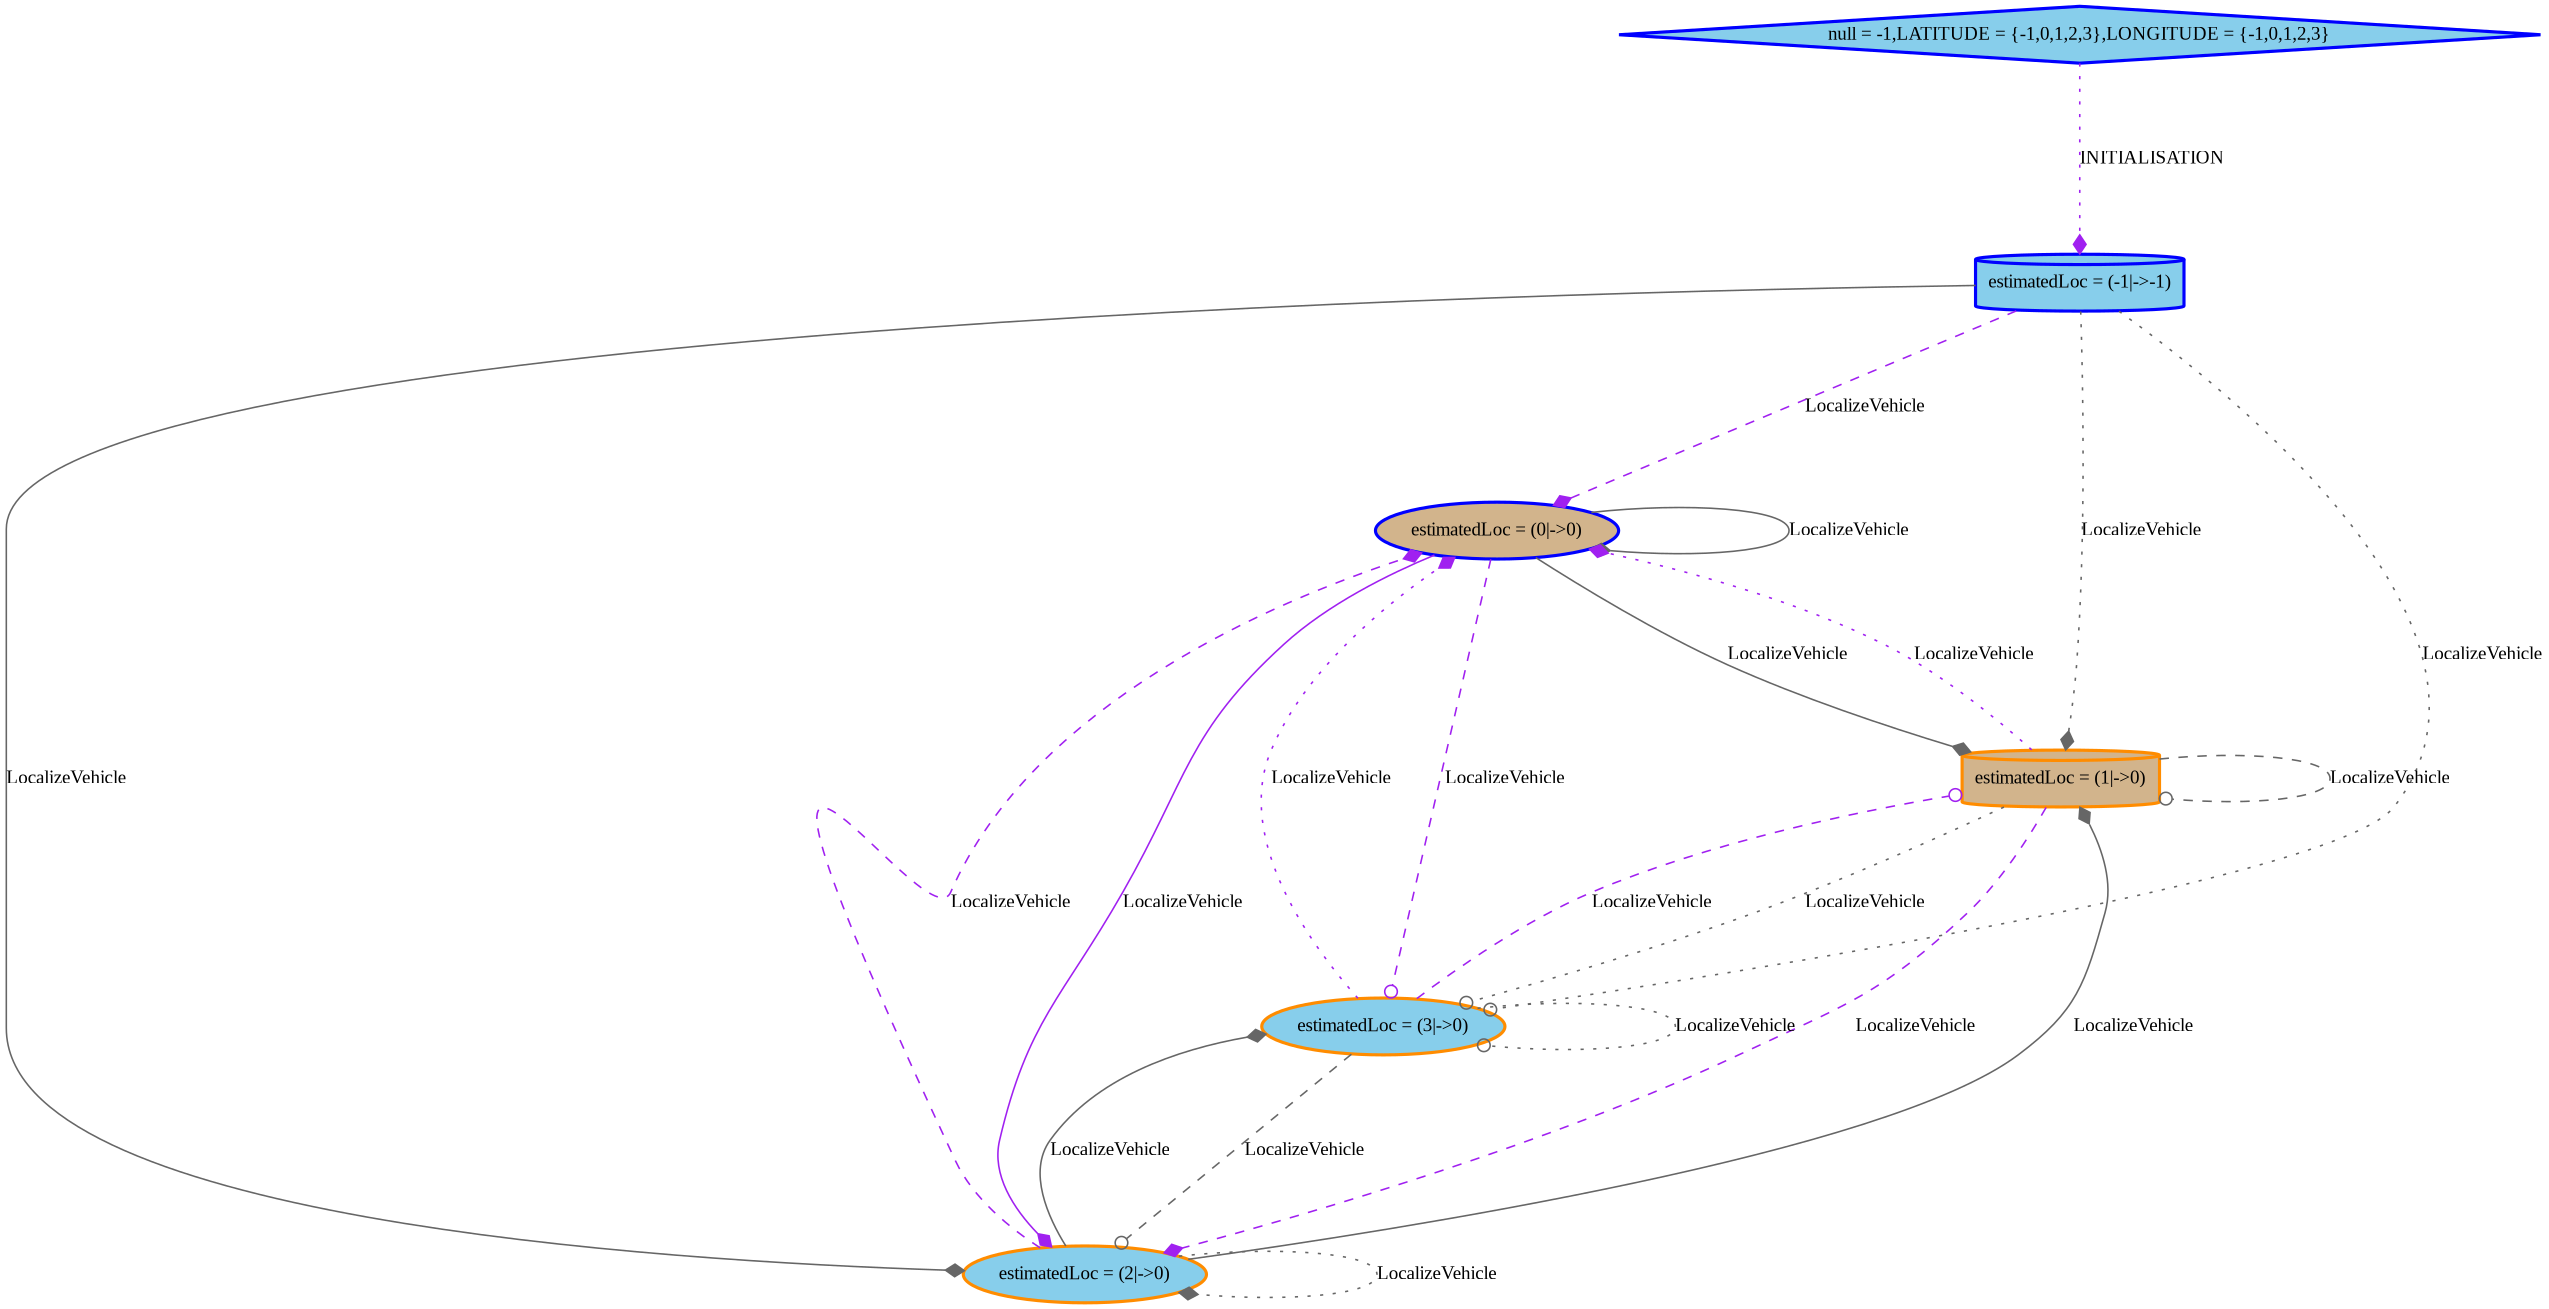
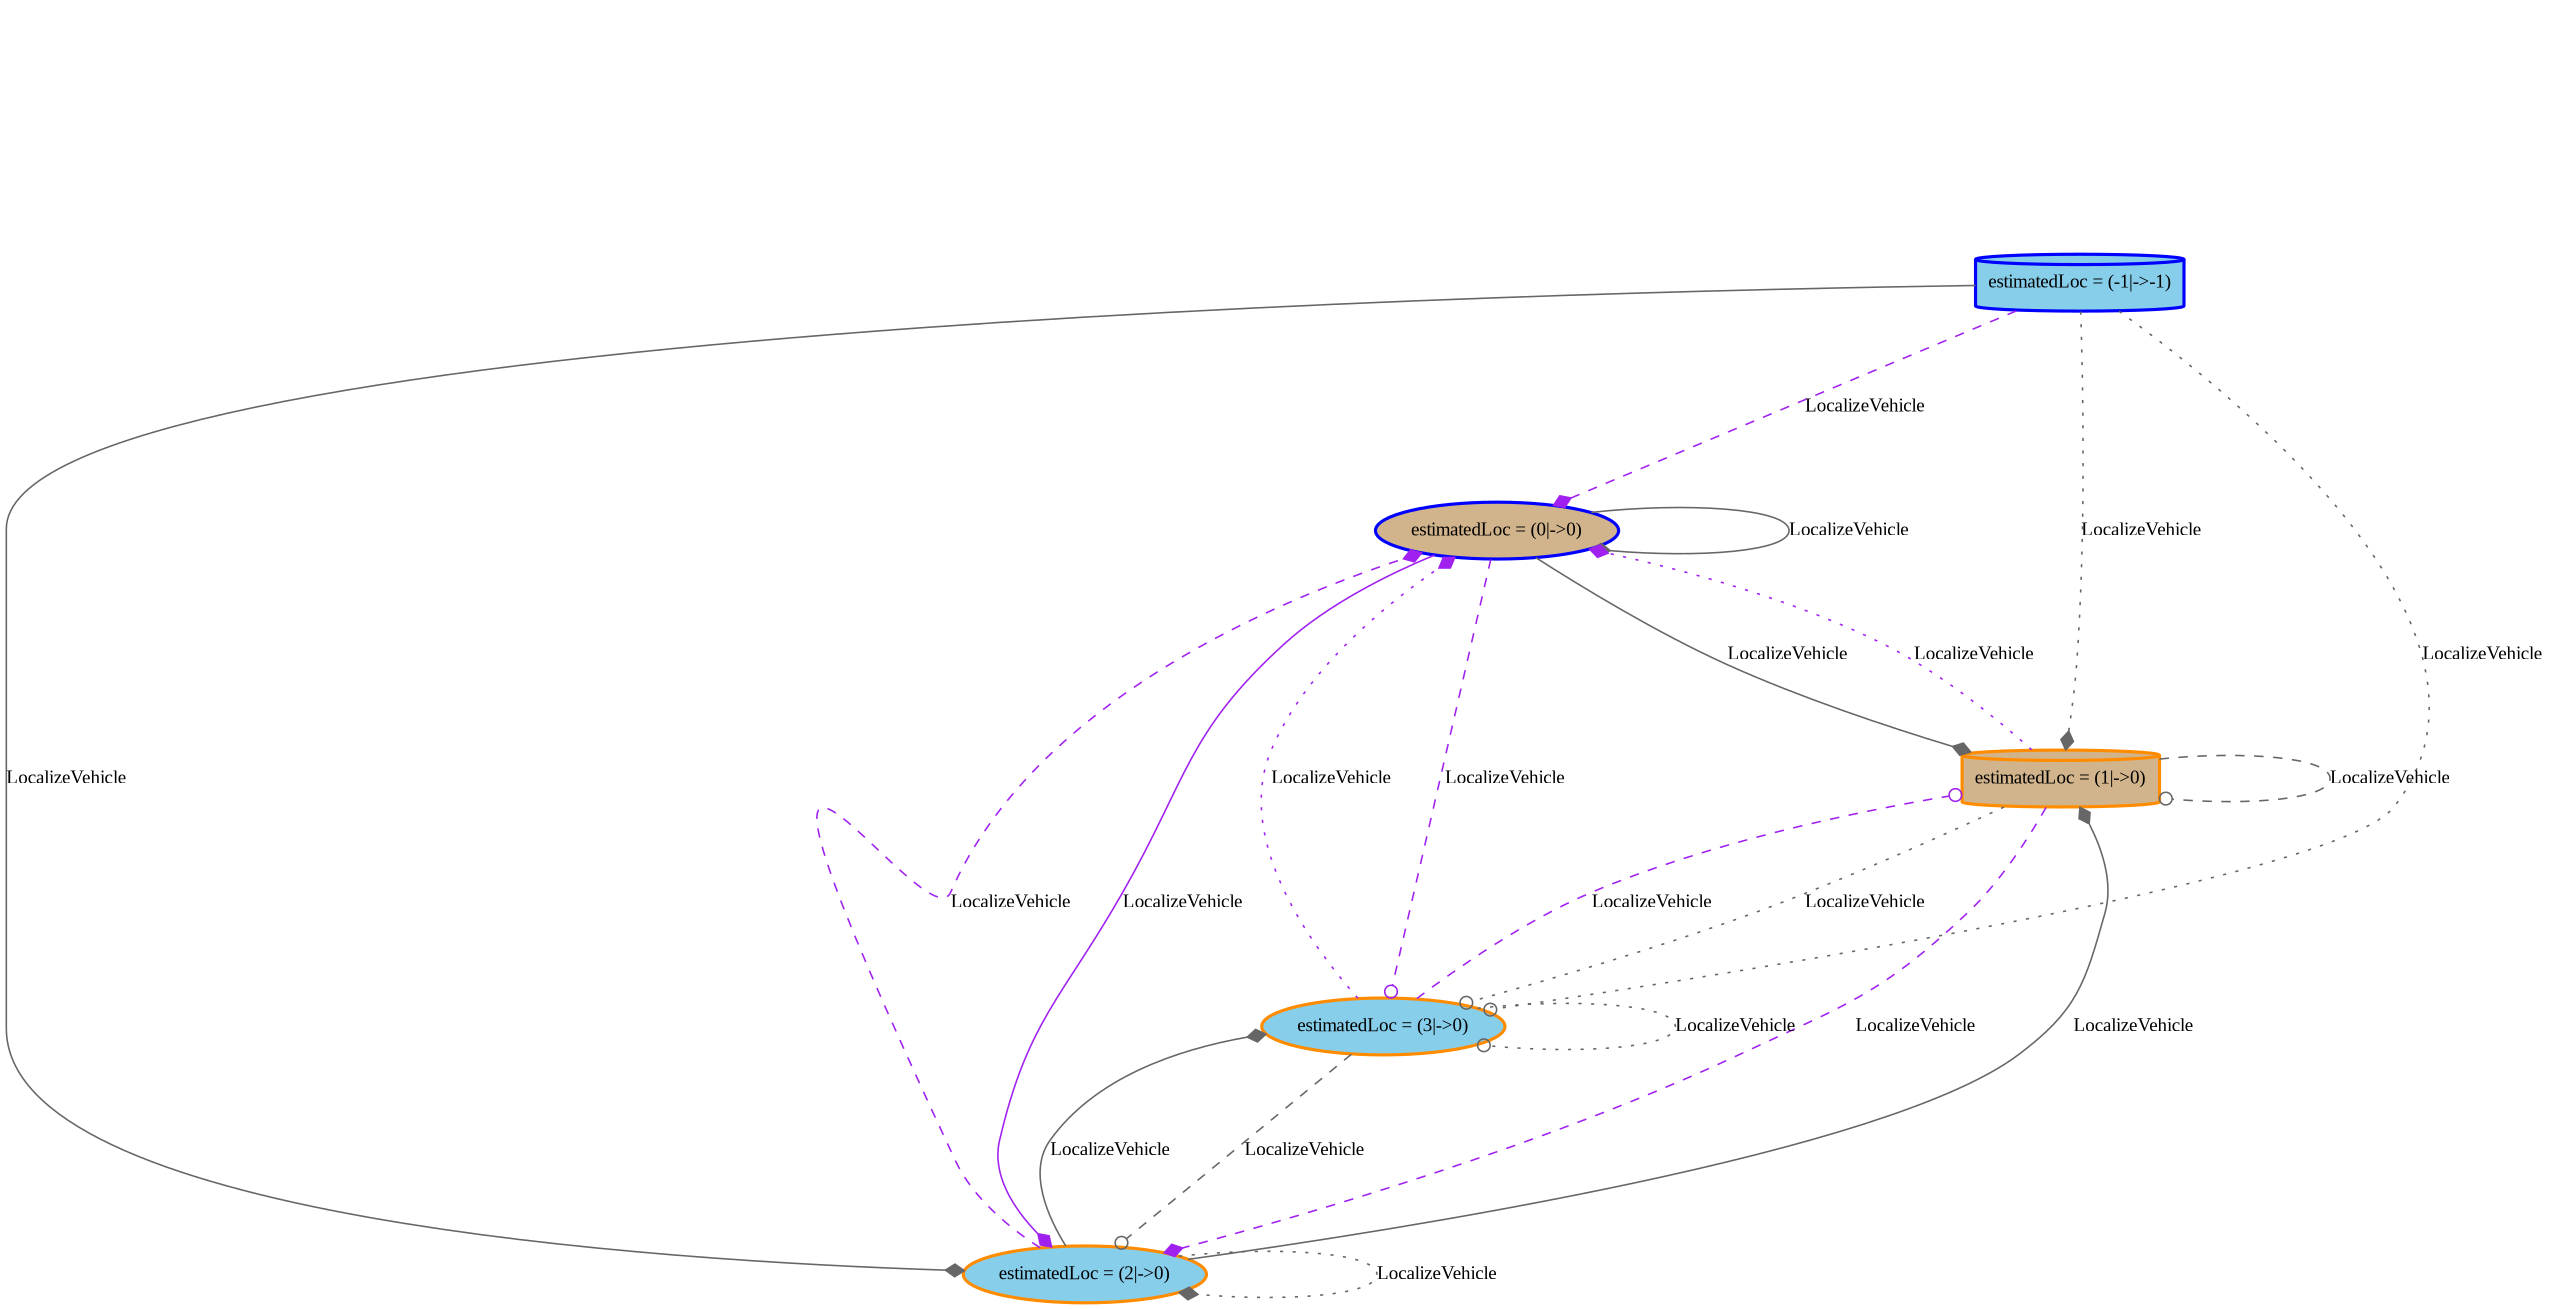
node "null = -1,LATITUDE = {-1,0,1,2,3},LONGITUDE = {-1,0,1,2,3}": removed
